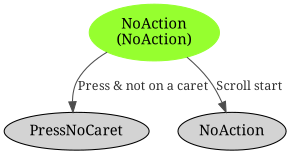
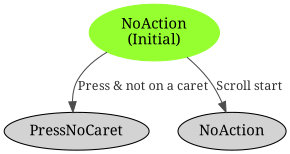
node "NoAction (NoAction)": label "NoAction (NoAction)" -> "NoAction (Initial)"
